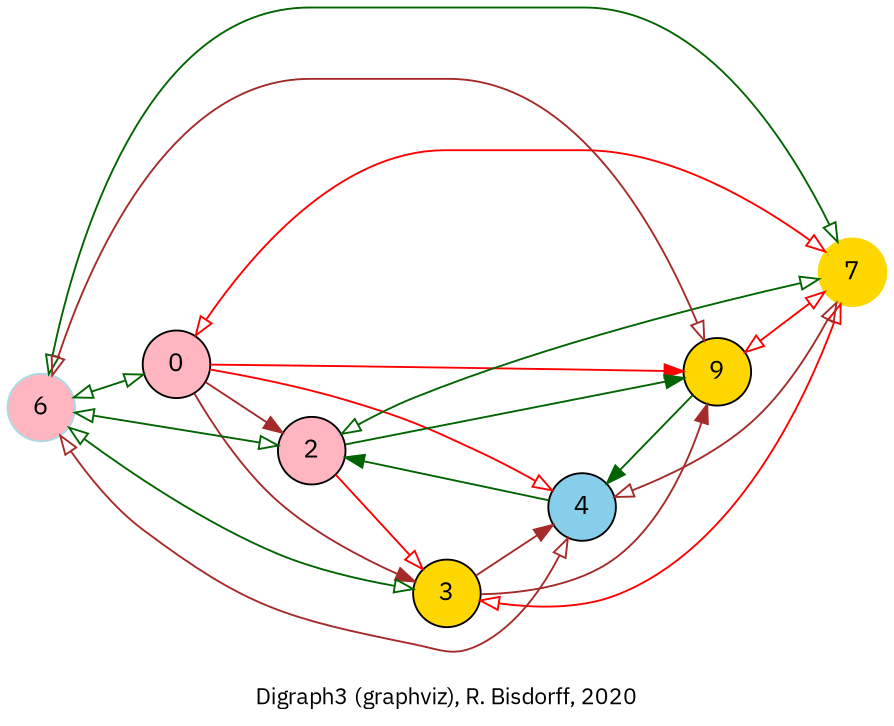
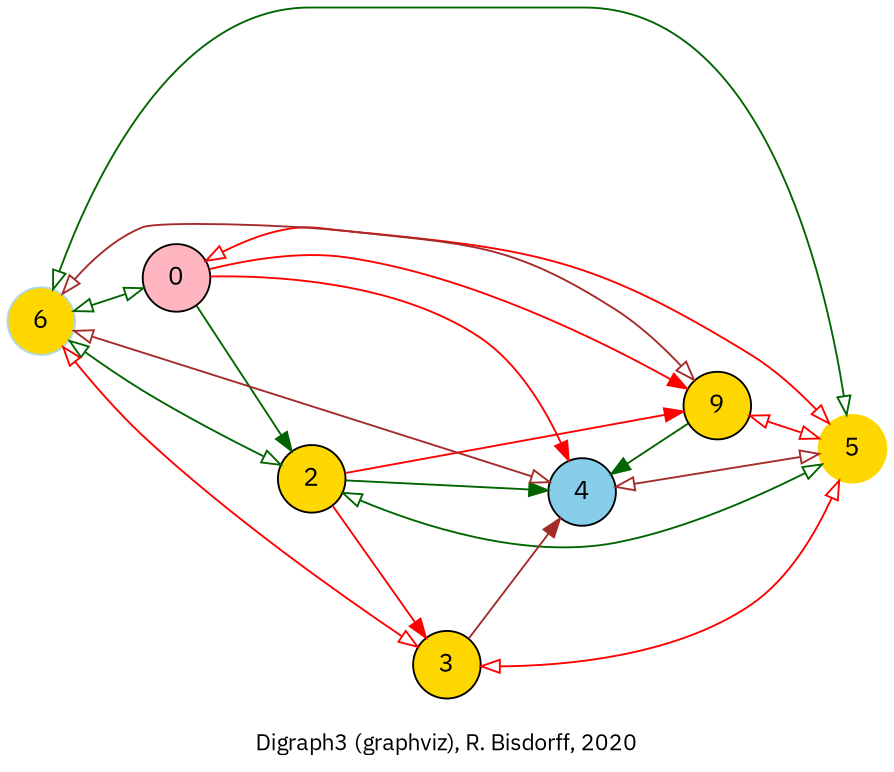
node "7": label "7" -> "5"
edge "0" -> "2": color brown -> darkgreen
edge "0" -> "4": arrowhead empty -> normal
node "6": fillcolor lightpink -> gold
edge "2" -> "9": color darkgreen -> red
node "2": fillcolor lightpink -> gold
edge "4" -> "2": reversed
edge "0" -> "3": removed
edge "2" -> "3": arrowhead empty -> normal
edge "6" -- "3": color darkgreen -> red
edge "3" -> "9": removed
